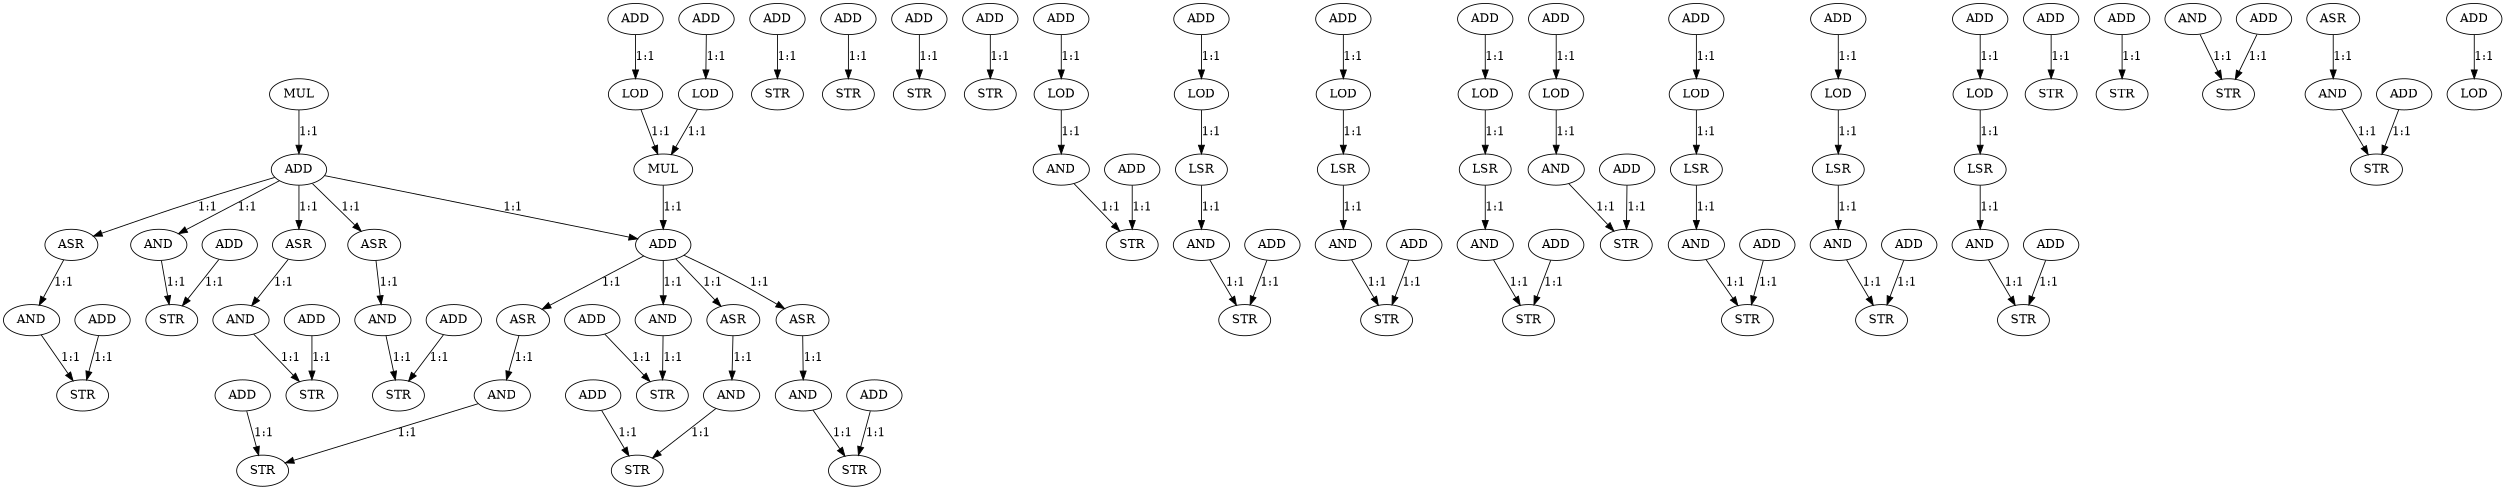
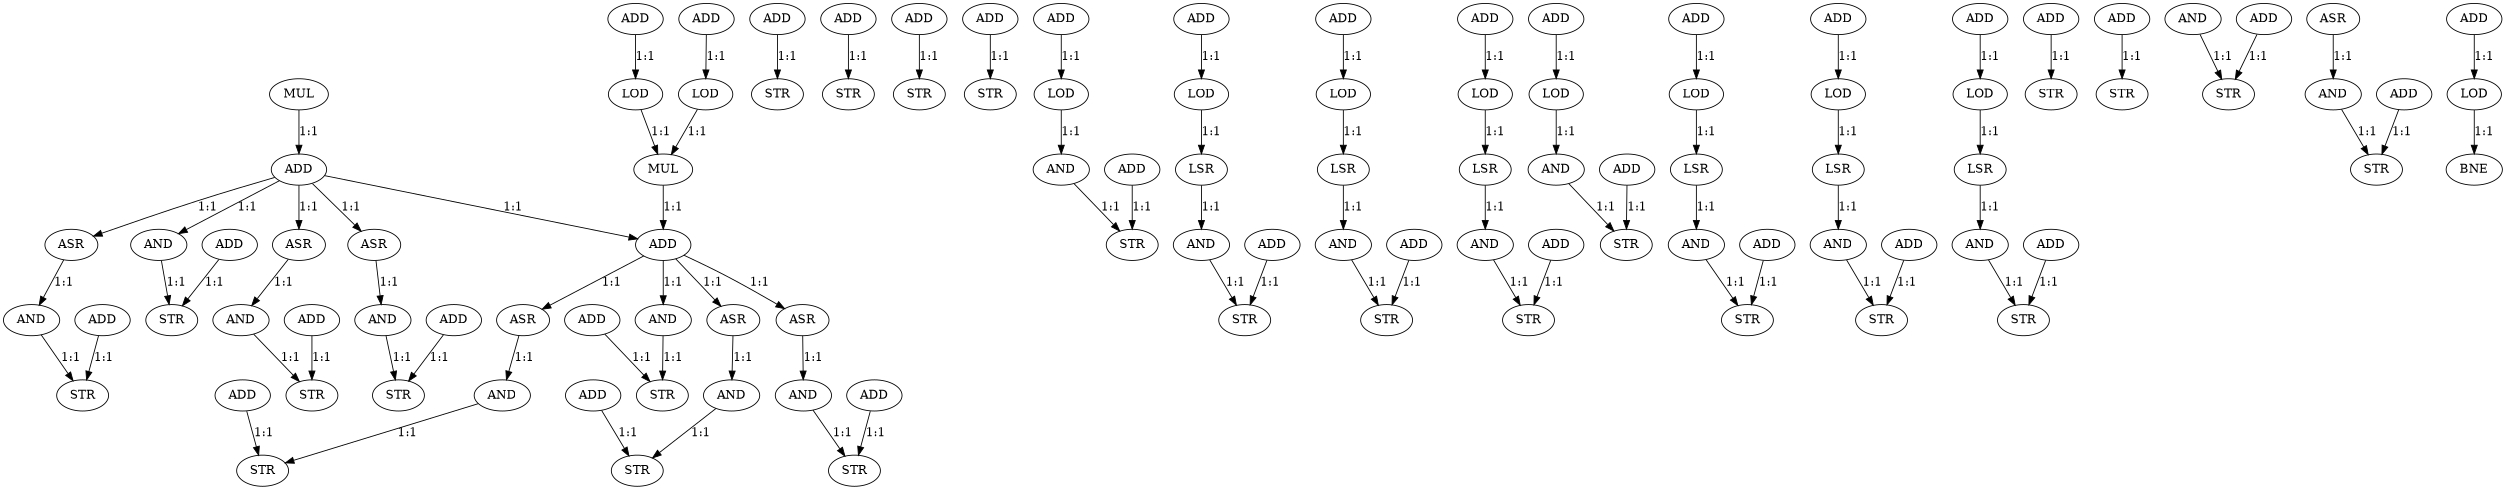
node "BNE": added
